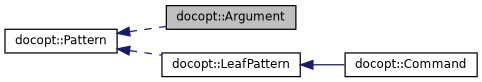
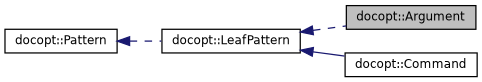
edge "docopt::Argument" -> "docopt::Pattern": now "docopt::Argument" -> "docopt::LeafPattern"
